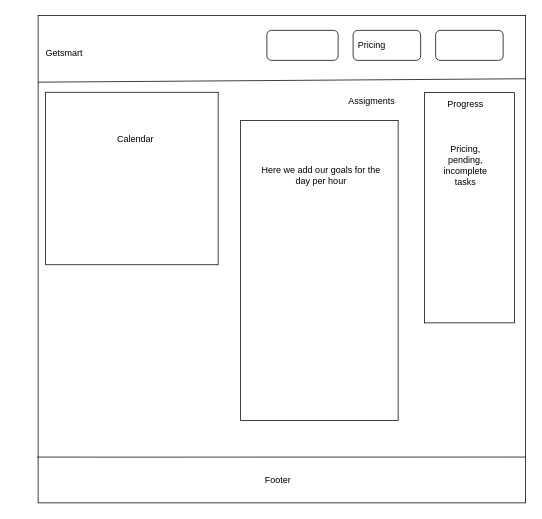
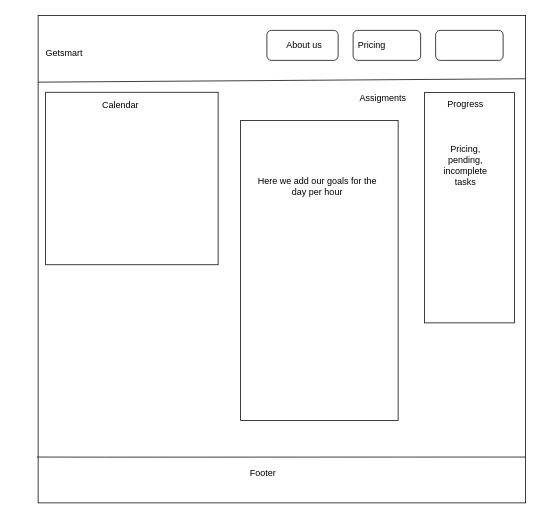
node "About us": added
node "Assigments": moved (372, 102) -> (383, 98)
node "Calendar": moved (135, 139) -> (120, 105)
node "Here we add our goals for the day per hour": moved (321, 175) -> (317, 186)
node "Footer": moved (278, 480) -> (263, 473)
